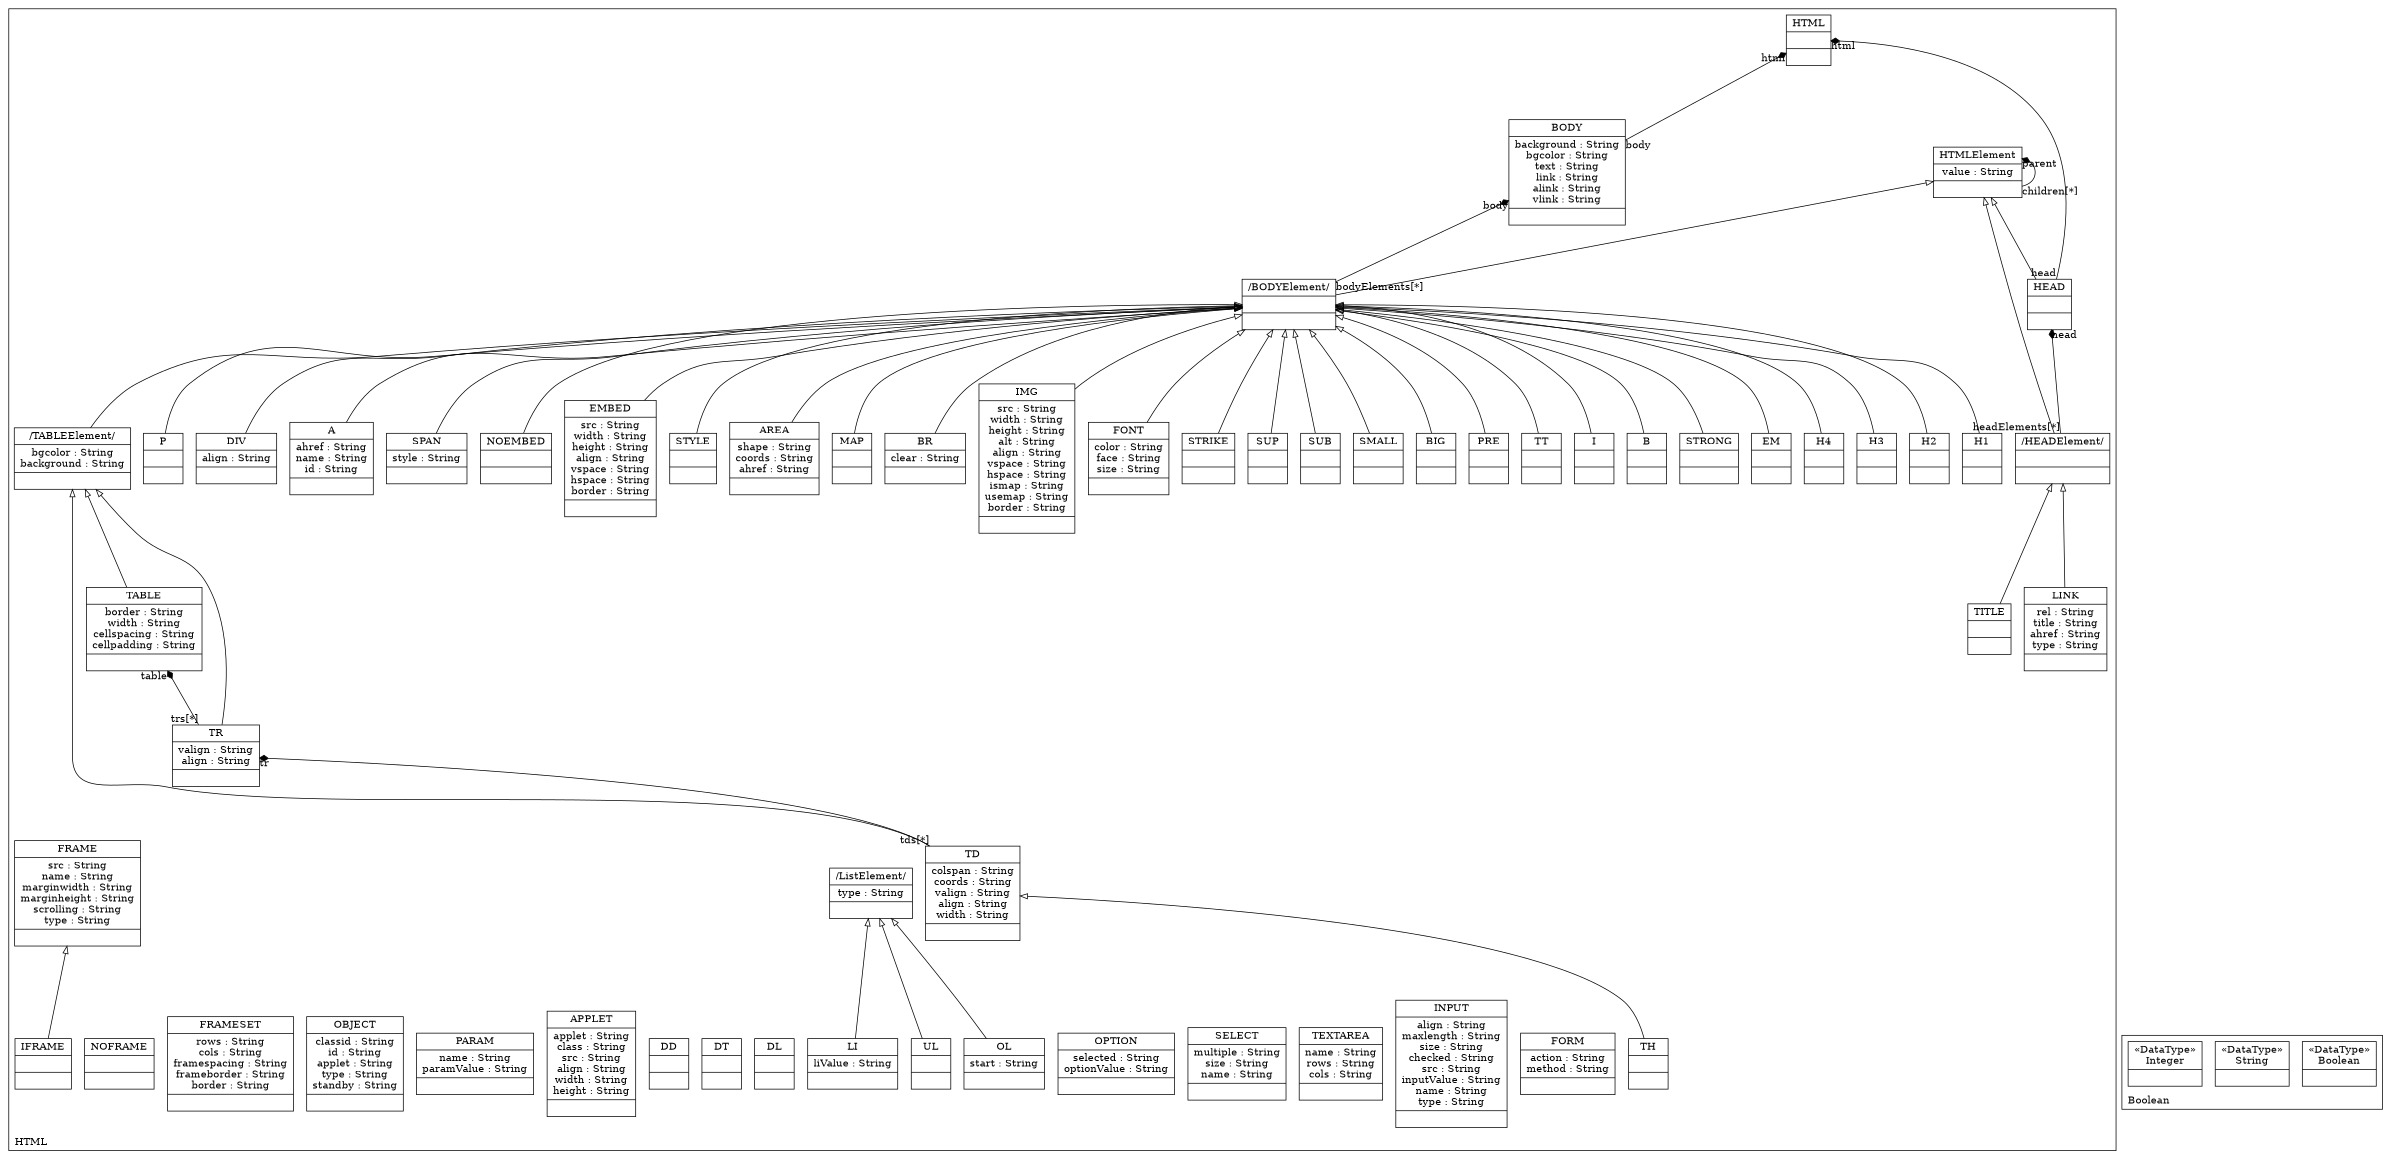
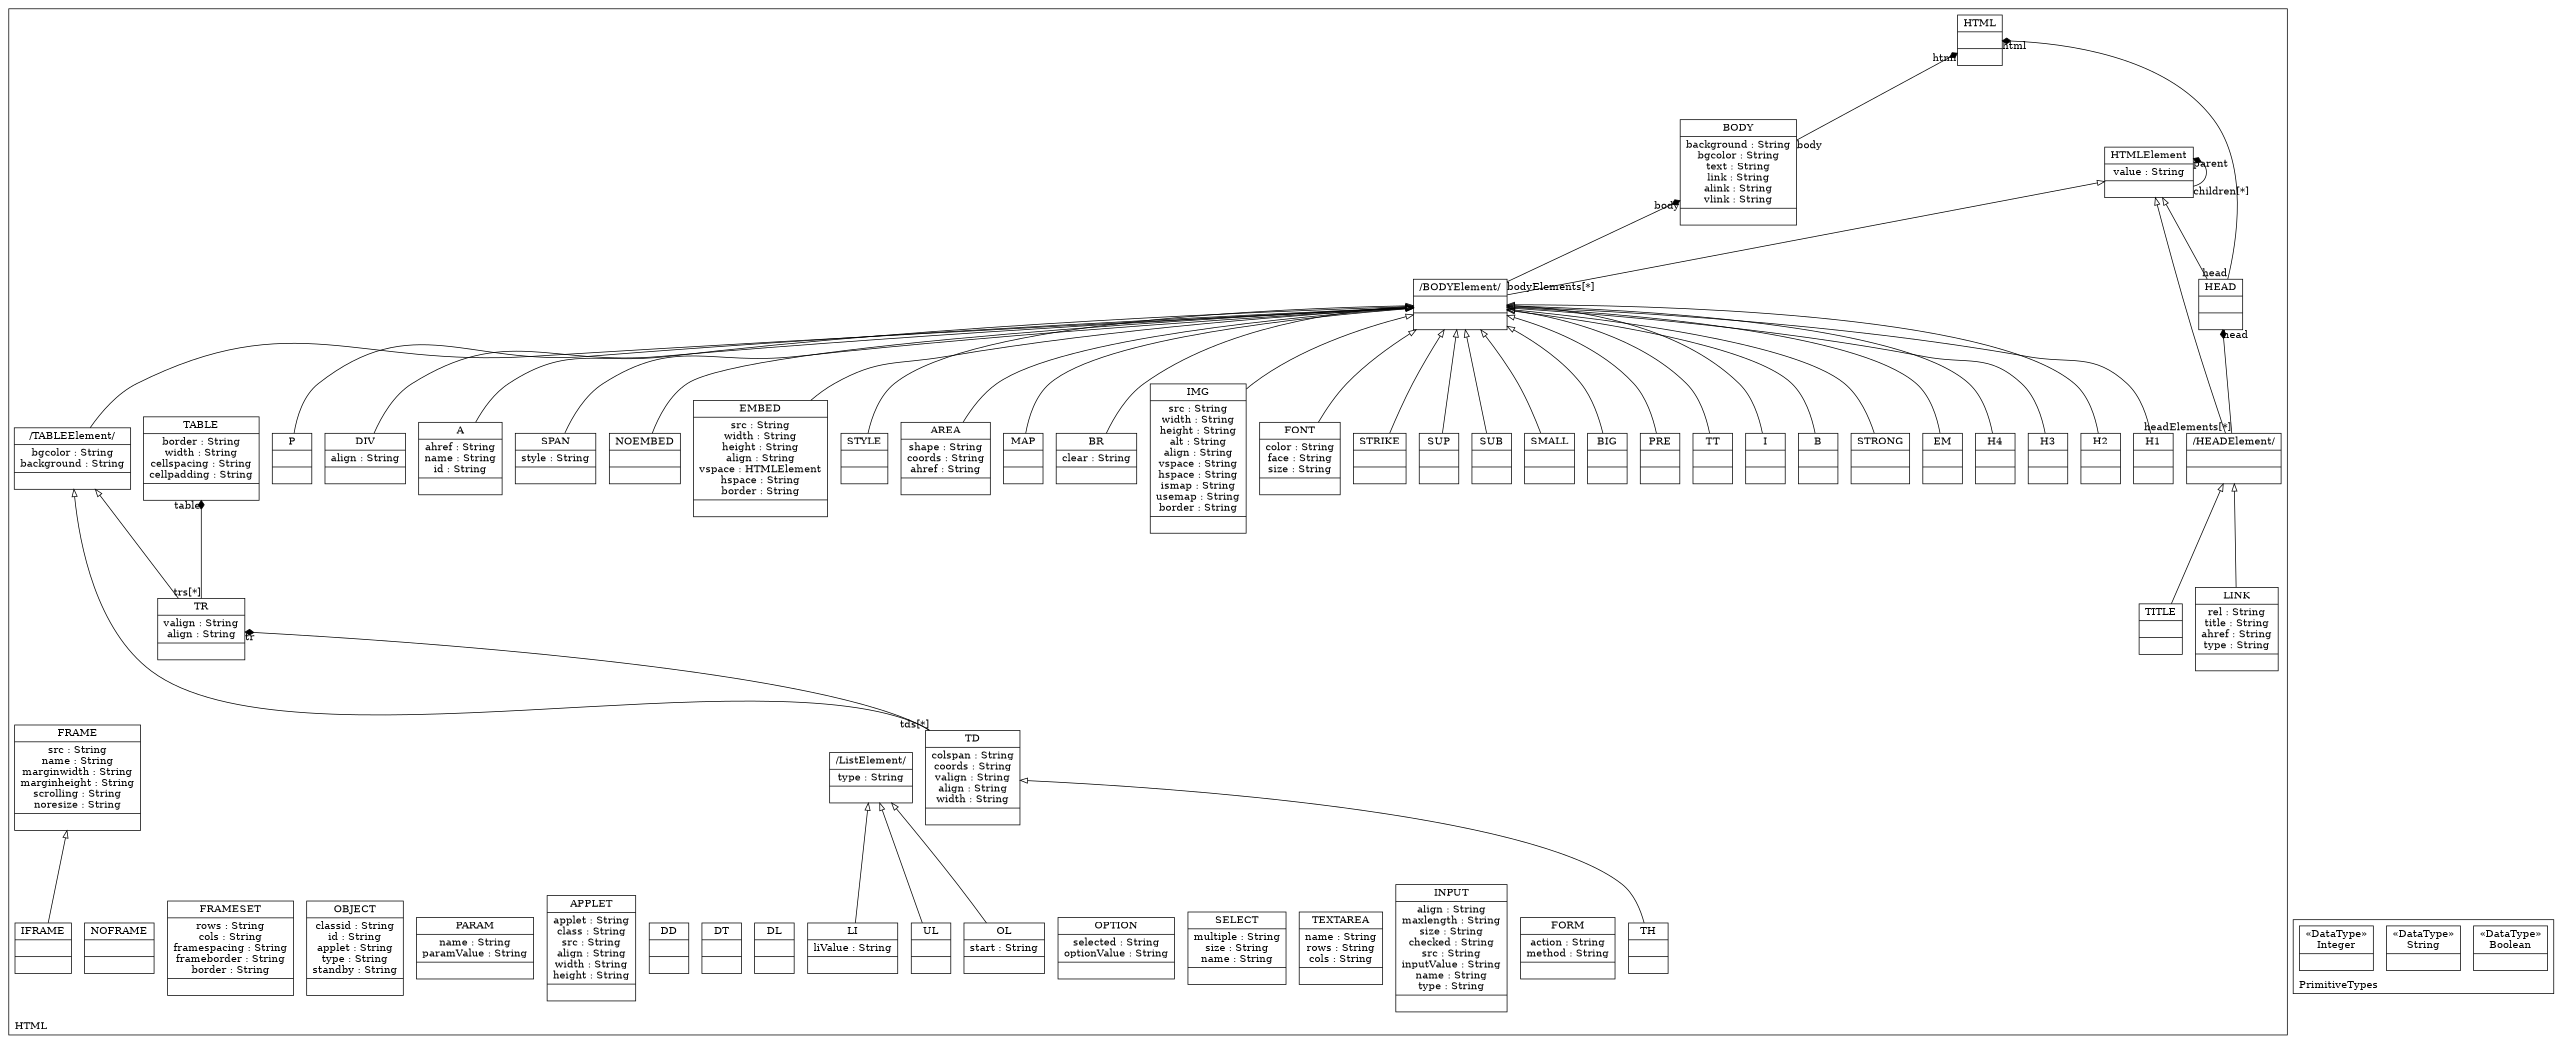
node "EMBED": text "vspace : String" -> "vspace : HTMLElement"
edge "TABLE" -> "/TABLEElement/": removed
node "FRAME": text "type : String" -> "noresize : String"
cluster "Boolean": label "Boolean" -> "PrimitiveTypes"
